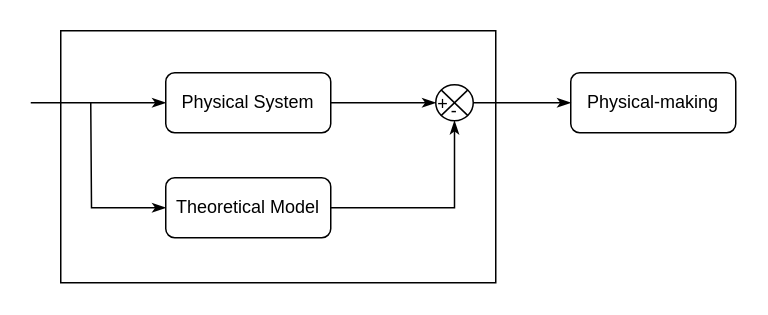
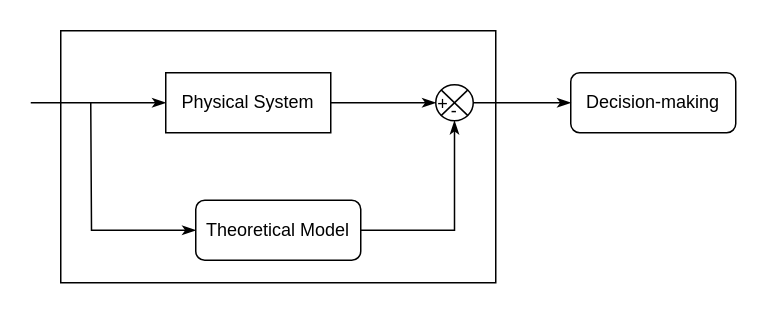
node "Physical System": shape rounded rectangle -> rectangle
node "Physical-making": label "Physical-making" -> "Decision-making"
node "Theoretical Model": moved (248, 208) -> (278, 230)
